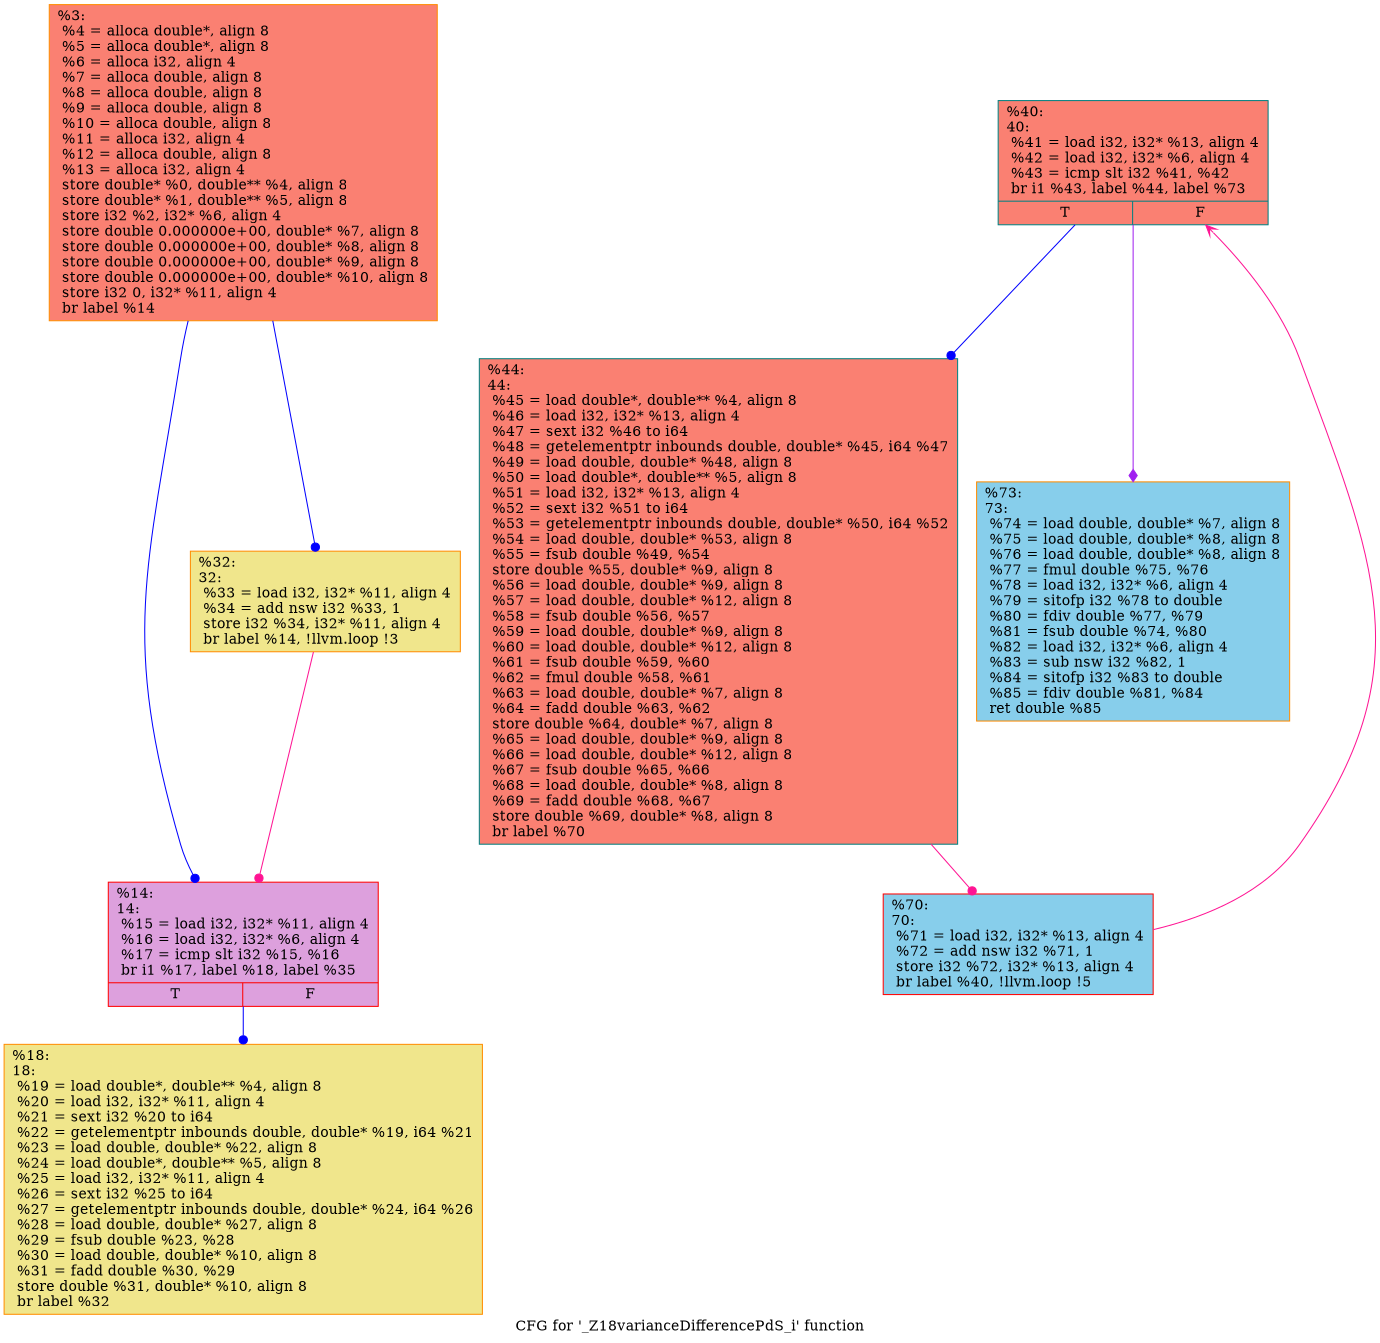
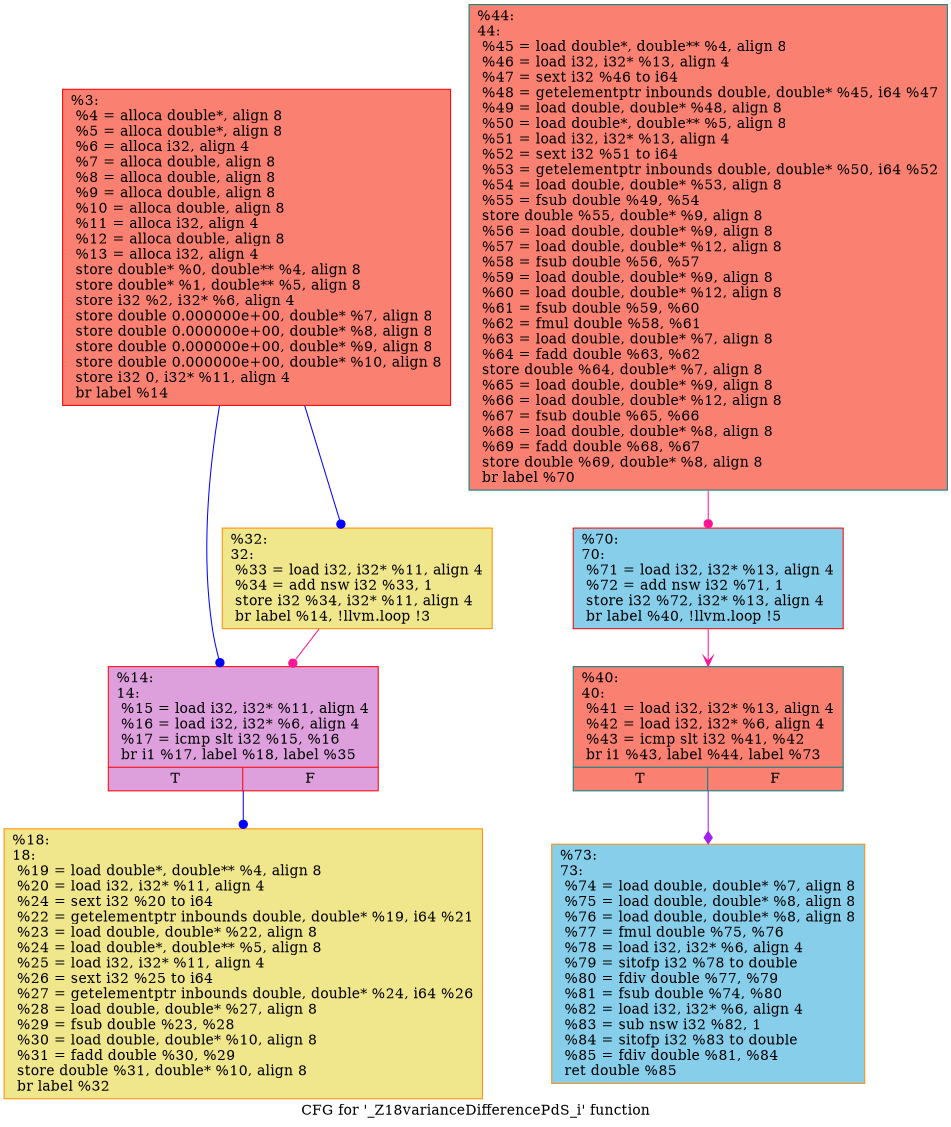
node "%3:": color darkorange -> red
edge "%40:" -> "%44:": removed
node "%18:": text "%21 = sext i32 %20 to i64" -> "%24 = sext i32 %20 to i64"
